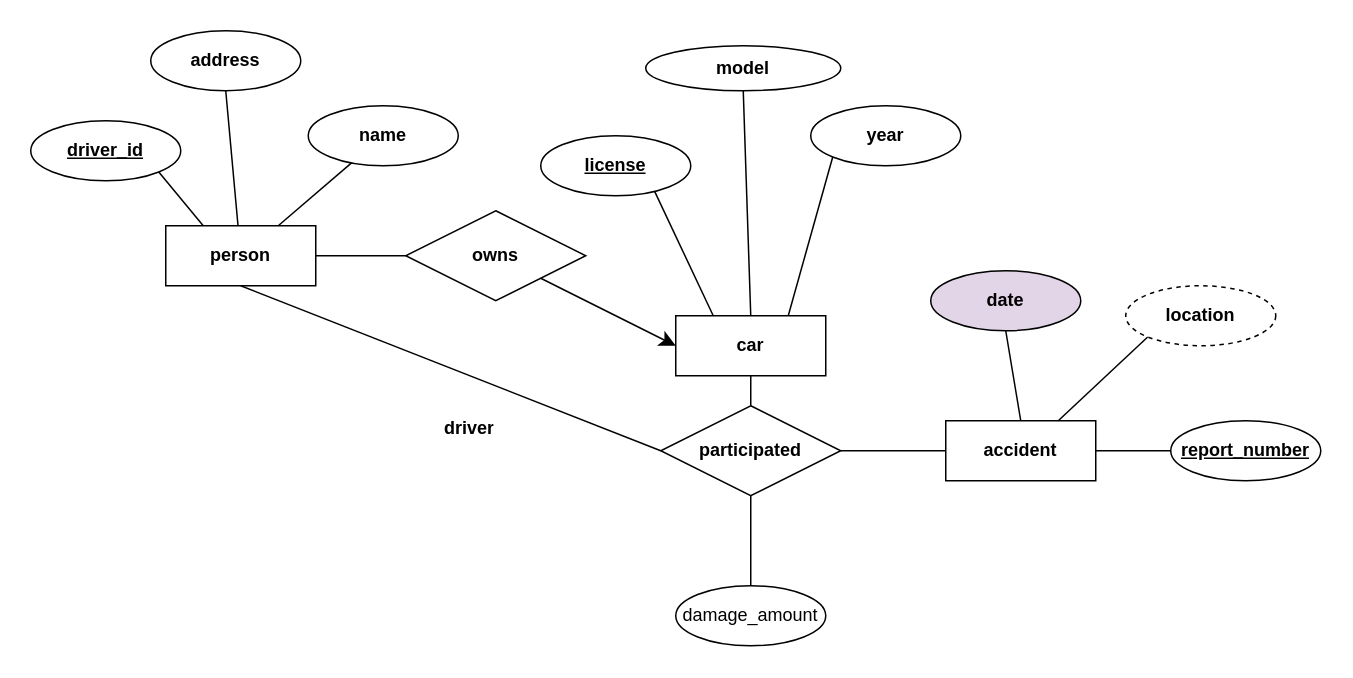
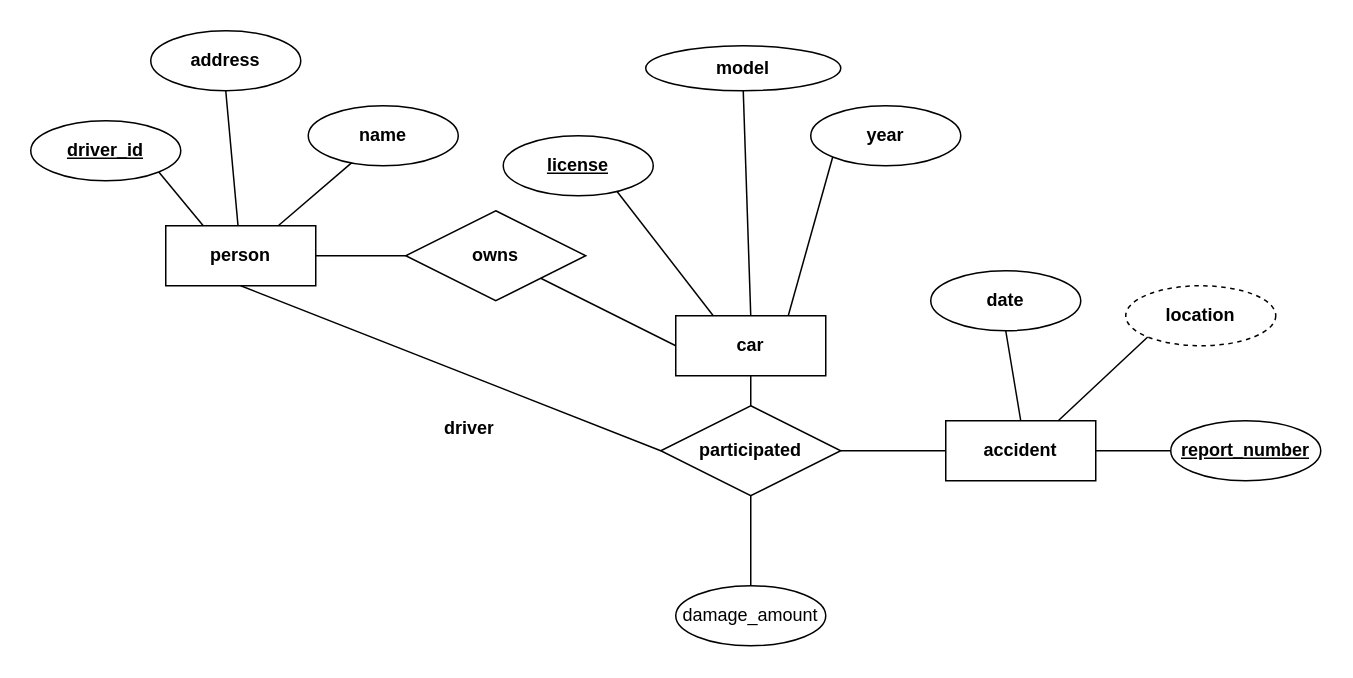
node "license": moved (616, 166) -> (578, 166)
node "date": fillcolor #e1d5e7 -> #ffffff
edge "owns" -> "car": arrowhead classic -> none
